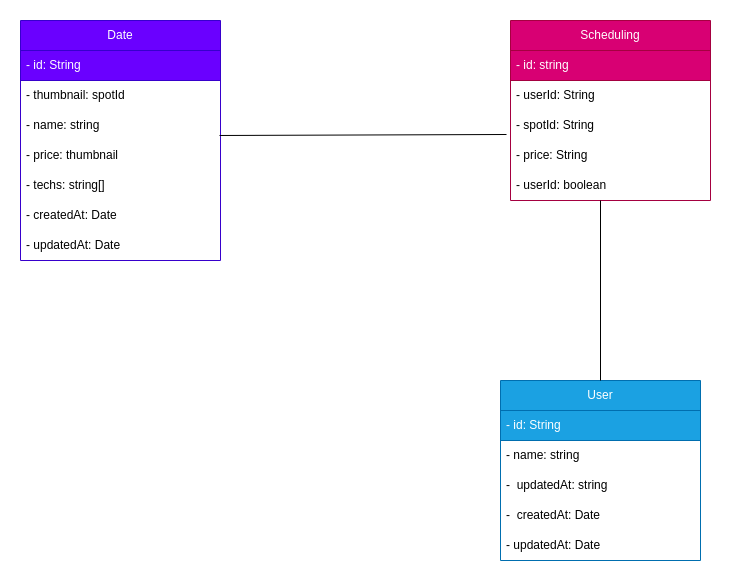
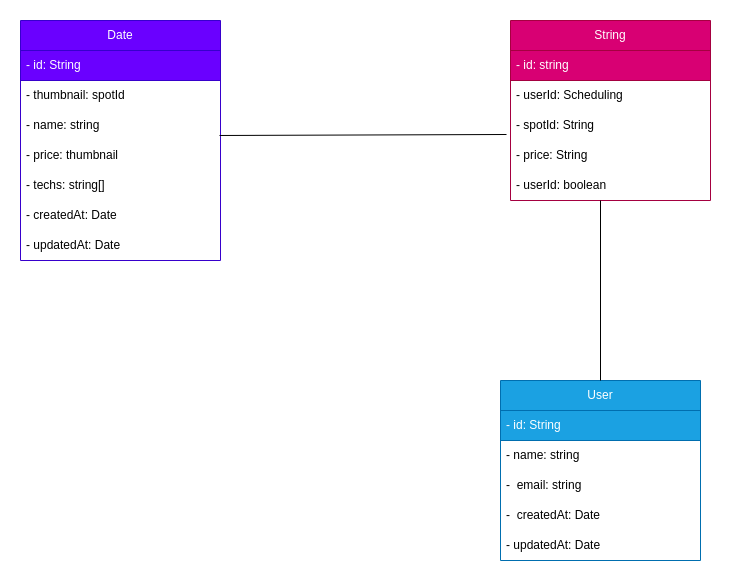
node "Scheduling": label "Scheduling" -> "String"
node "- userId: String": label "- userId: String" -> "- userId: Scheduling"
node "- updatedAt: string": label "- updatedAt: string" -> "- email: string"
